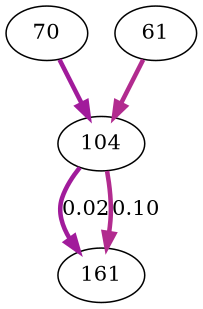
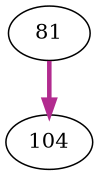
node "70": removed
node "61": label "61" -> "81"
node "161": removed
